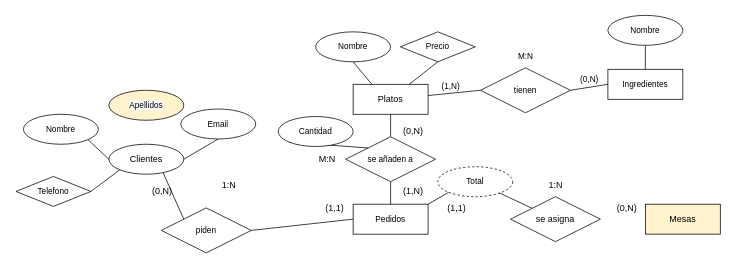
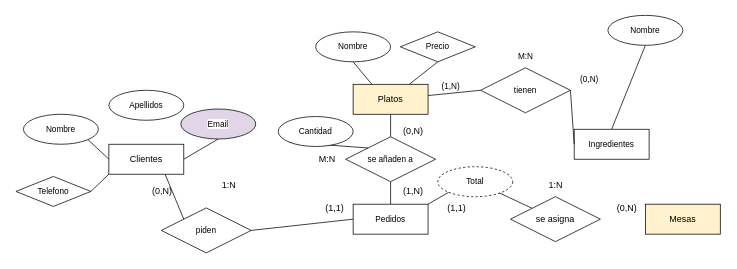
node "Ingredientes": moved (645, 84) -> (612, 144)
node "Platos": fillcolor #ffffff -> #fff2cc
node "Apellidos": fillcolor #fff2cc -> #ffffff
node "Email": fillcolor #ffffff -> #e1d5e7
node "Clientes": shape ellipse -> rectangle
